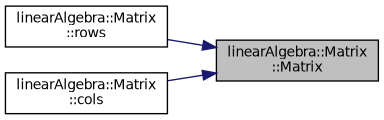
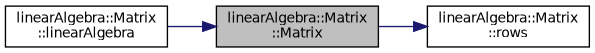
edge "linearAlgebra::Matrix ::rows" -> "linearAlgebra::Matrix ::Matrix": reversed
node "linearAlgebra::Matrix ::cols": label "linearAlgebra::Matrix ::cols" -> "linearAlgebra::Matrix ::linearAlgebra"
